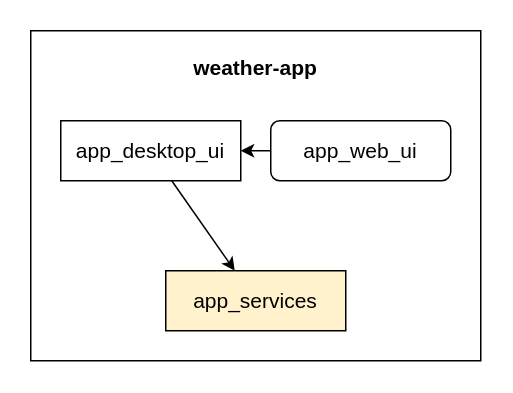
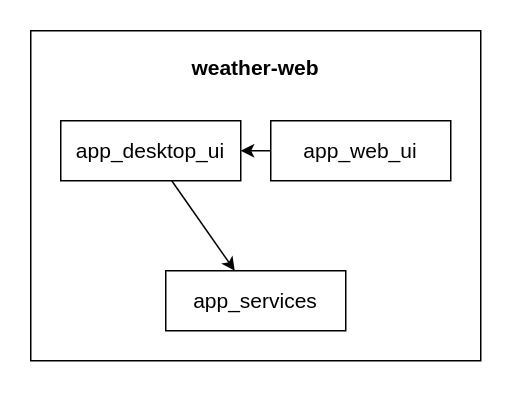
node "weather-app": label "weather-app" -> "weather-web"
node "app_web_ui": shape rounded rectangle -> rectangle
node "app_services": fillcolor #fff2cc -> #ffffff
